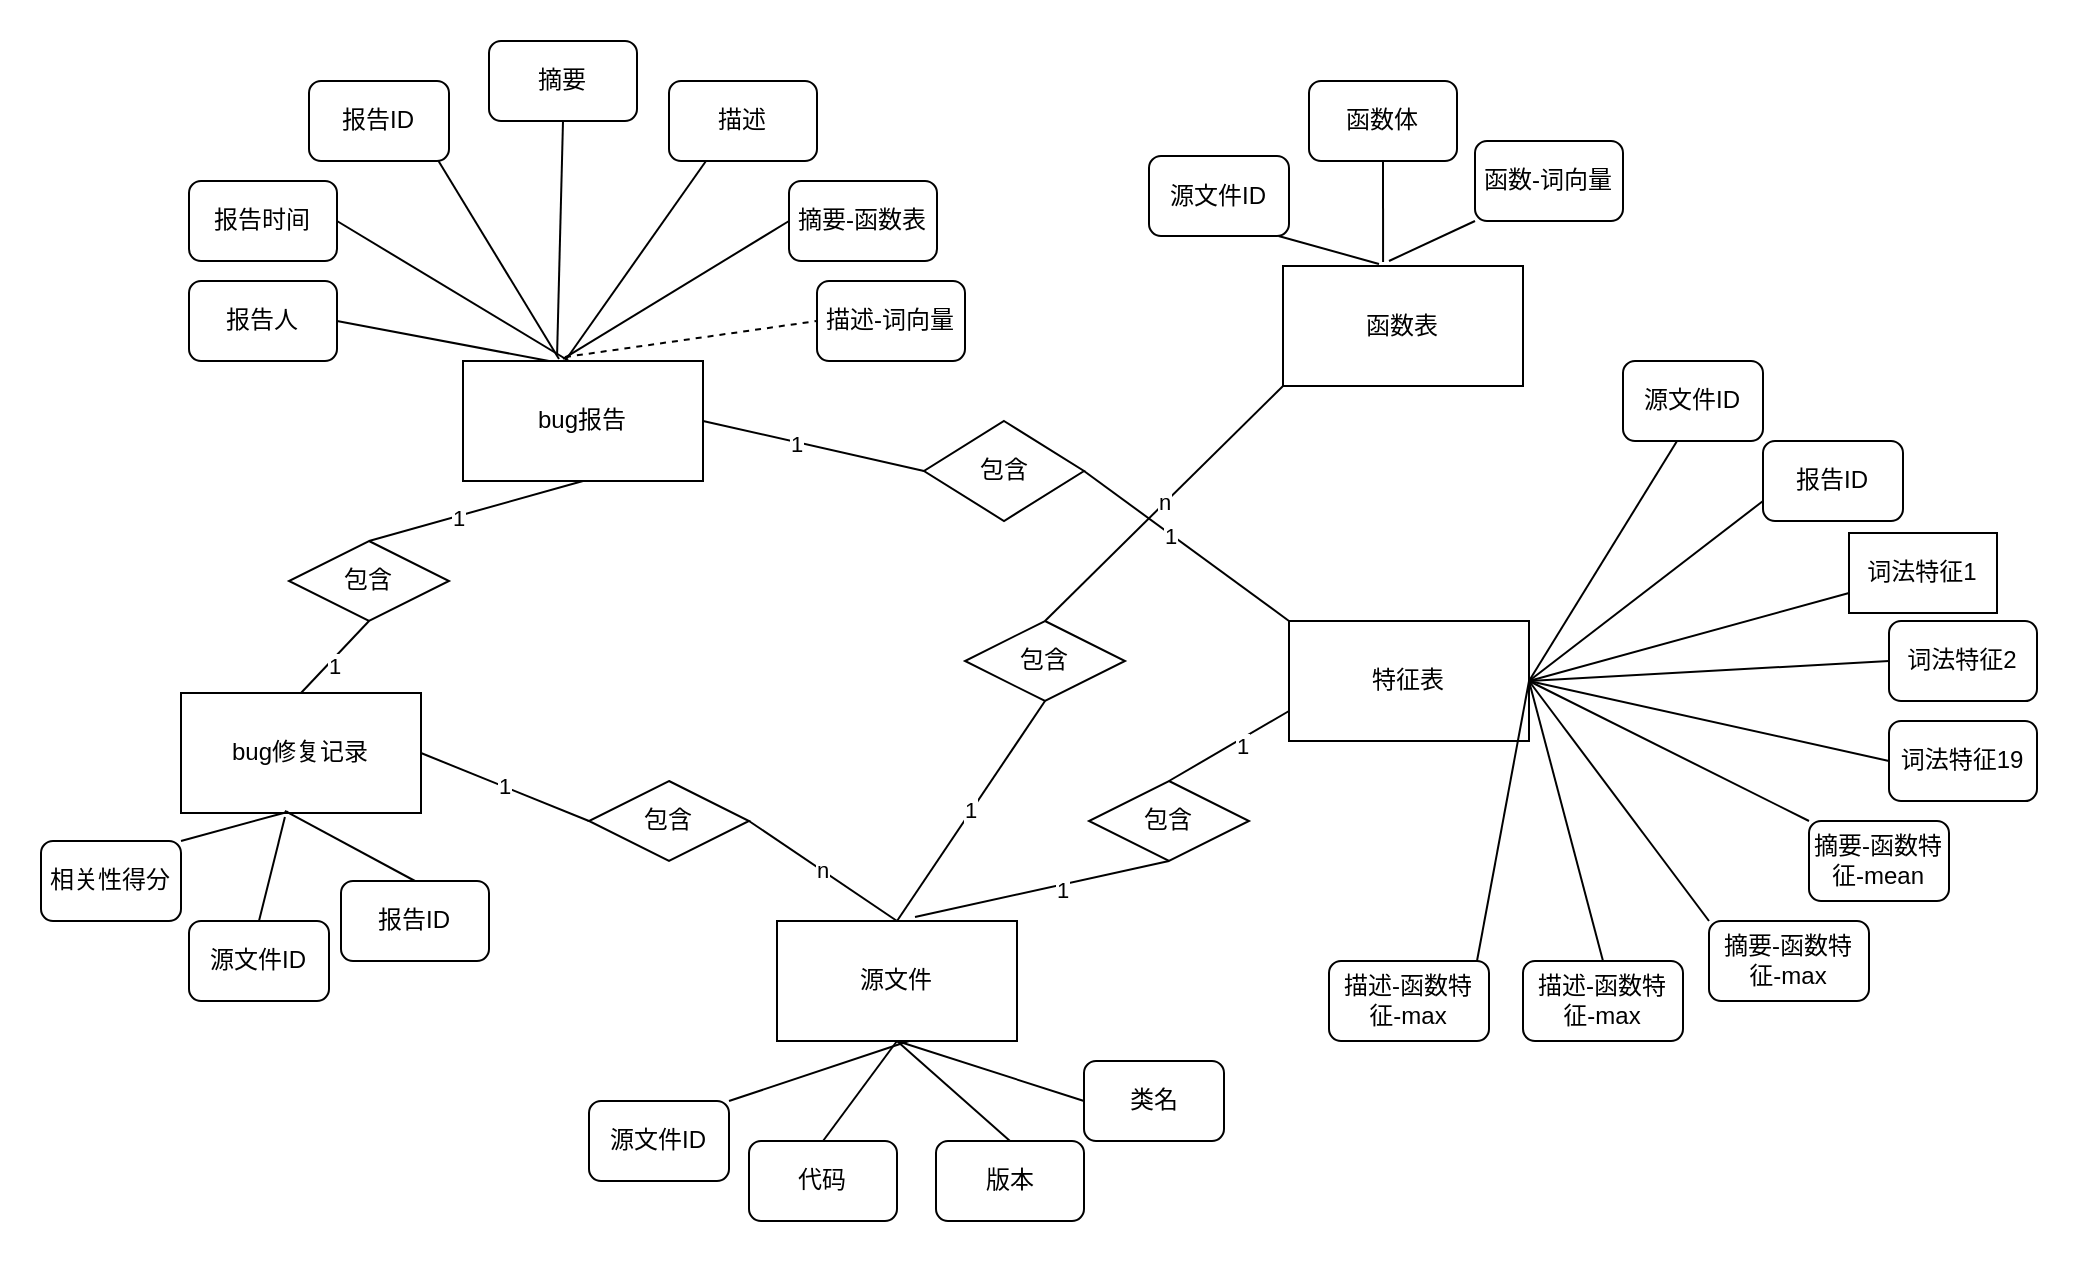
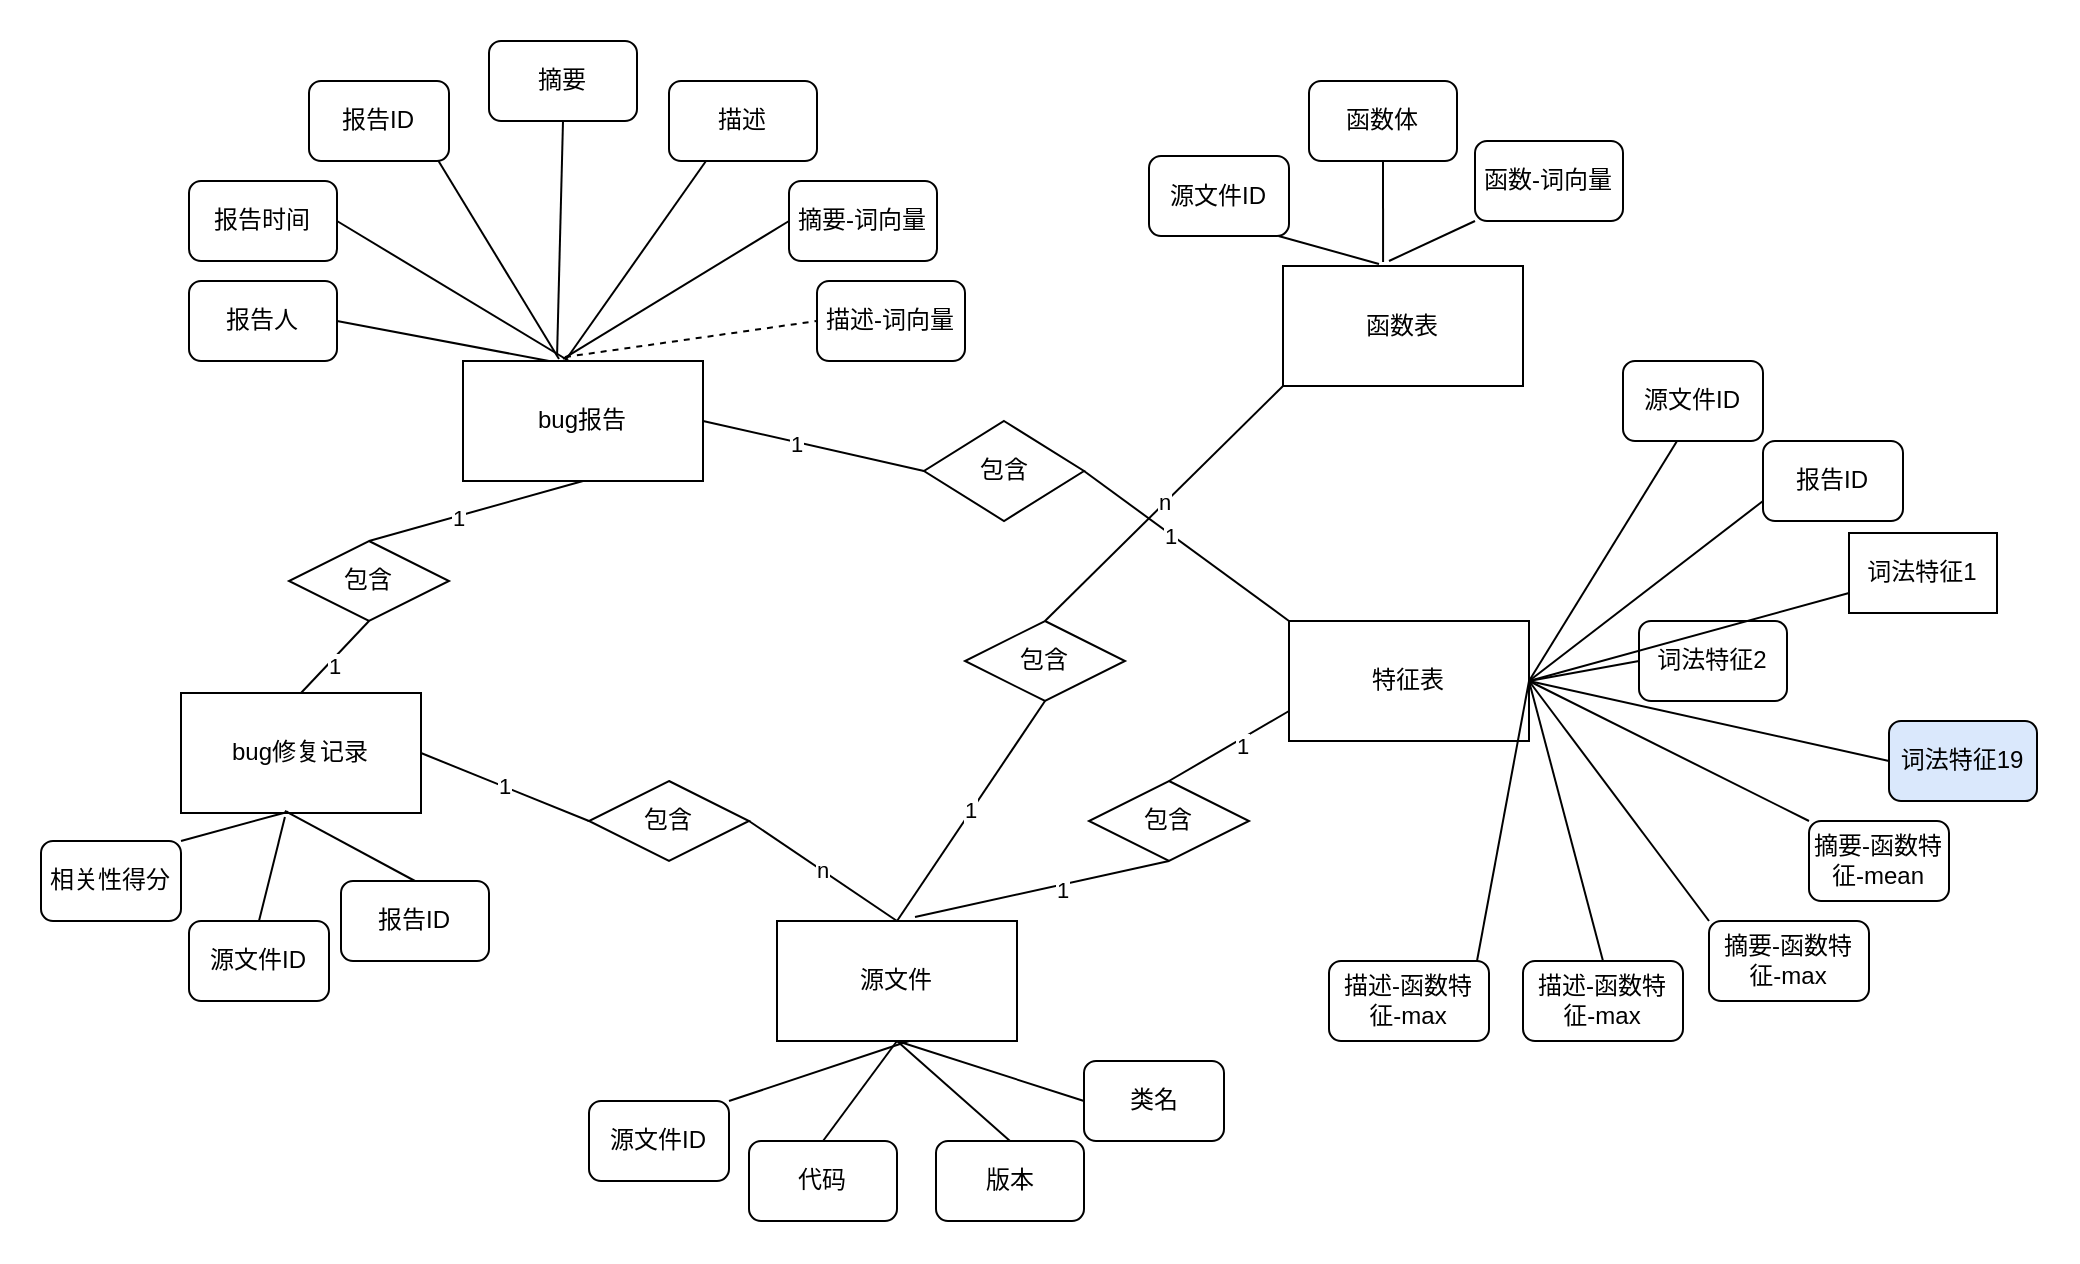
node "摘要-函数表": label "摘要-函数表" -> "摘要-词向量"
node "词法特征2": moved (1963, 661) -> (1713, 661)
node "词法特征19": fillcolor #ffffff -> #dae8fc
